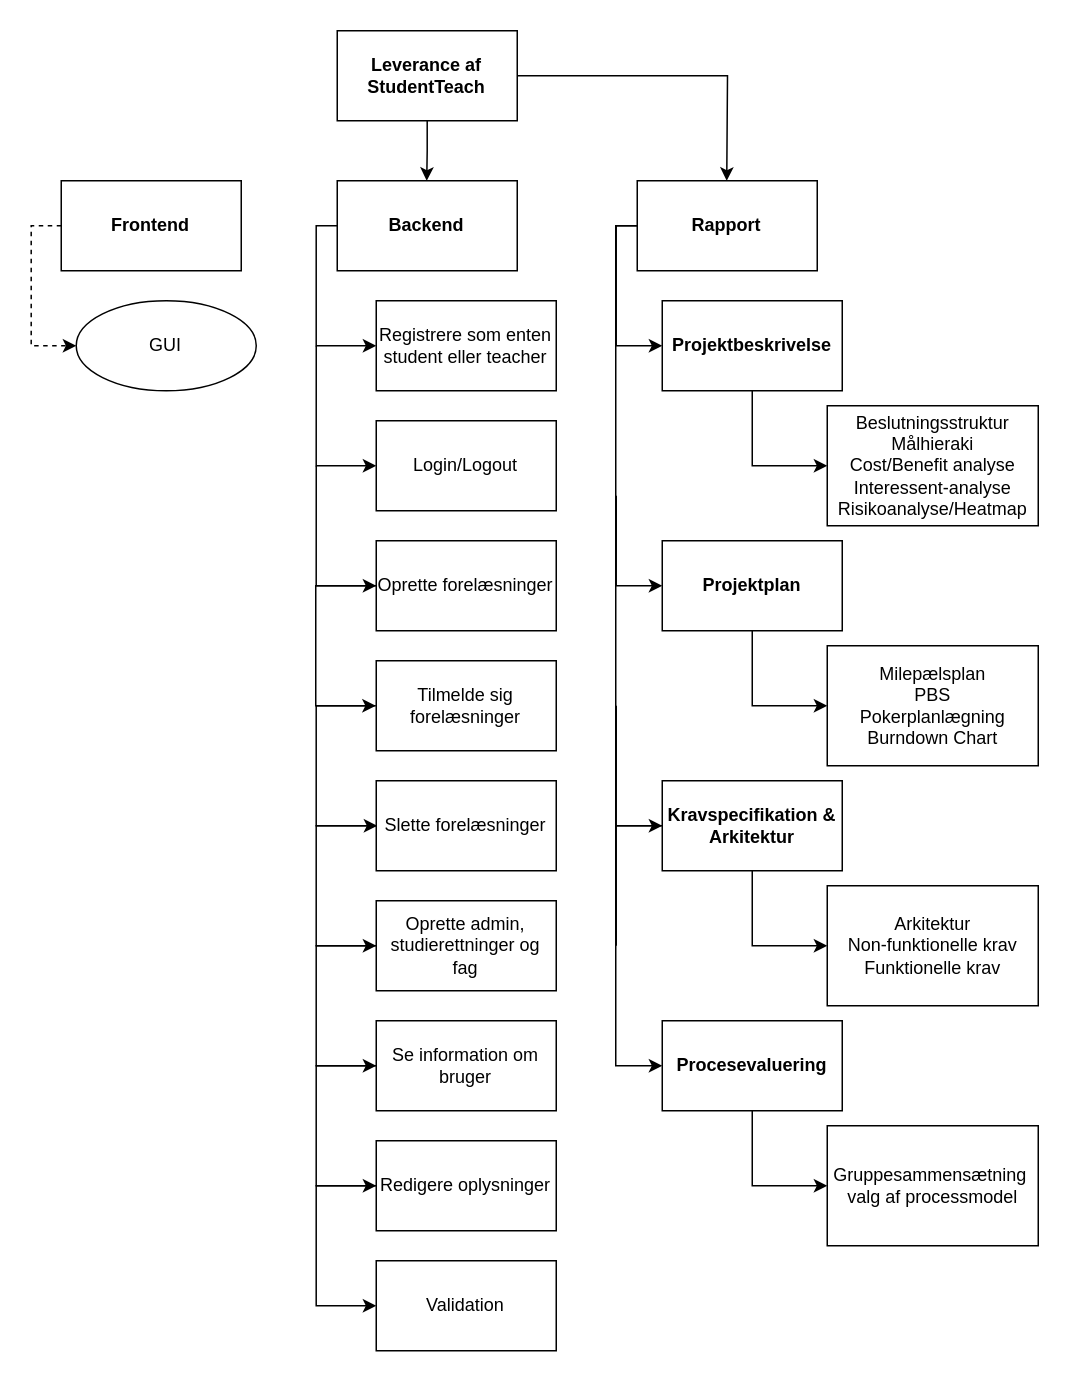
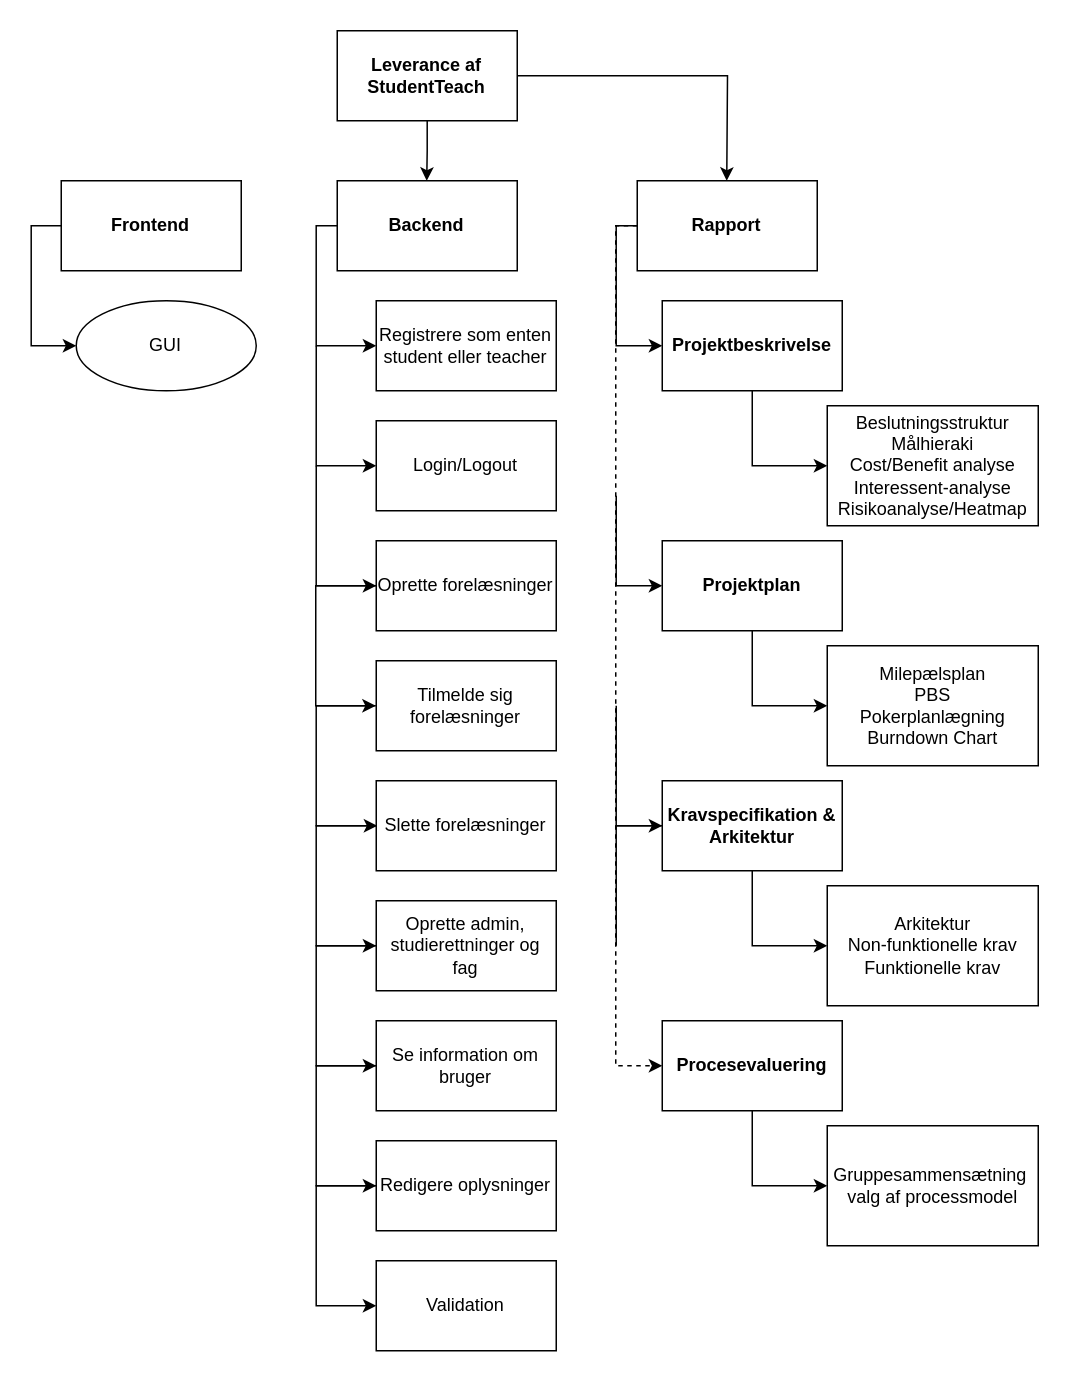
edge "Frontend" -> "GUI": style dashed -> solid
edge "Rapport" -> "Procesevaluering": style solid -> dashed
